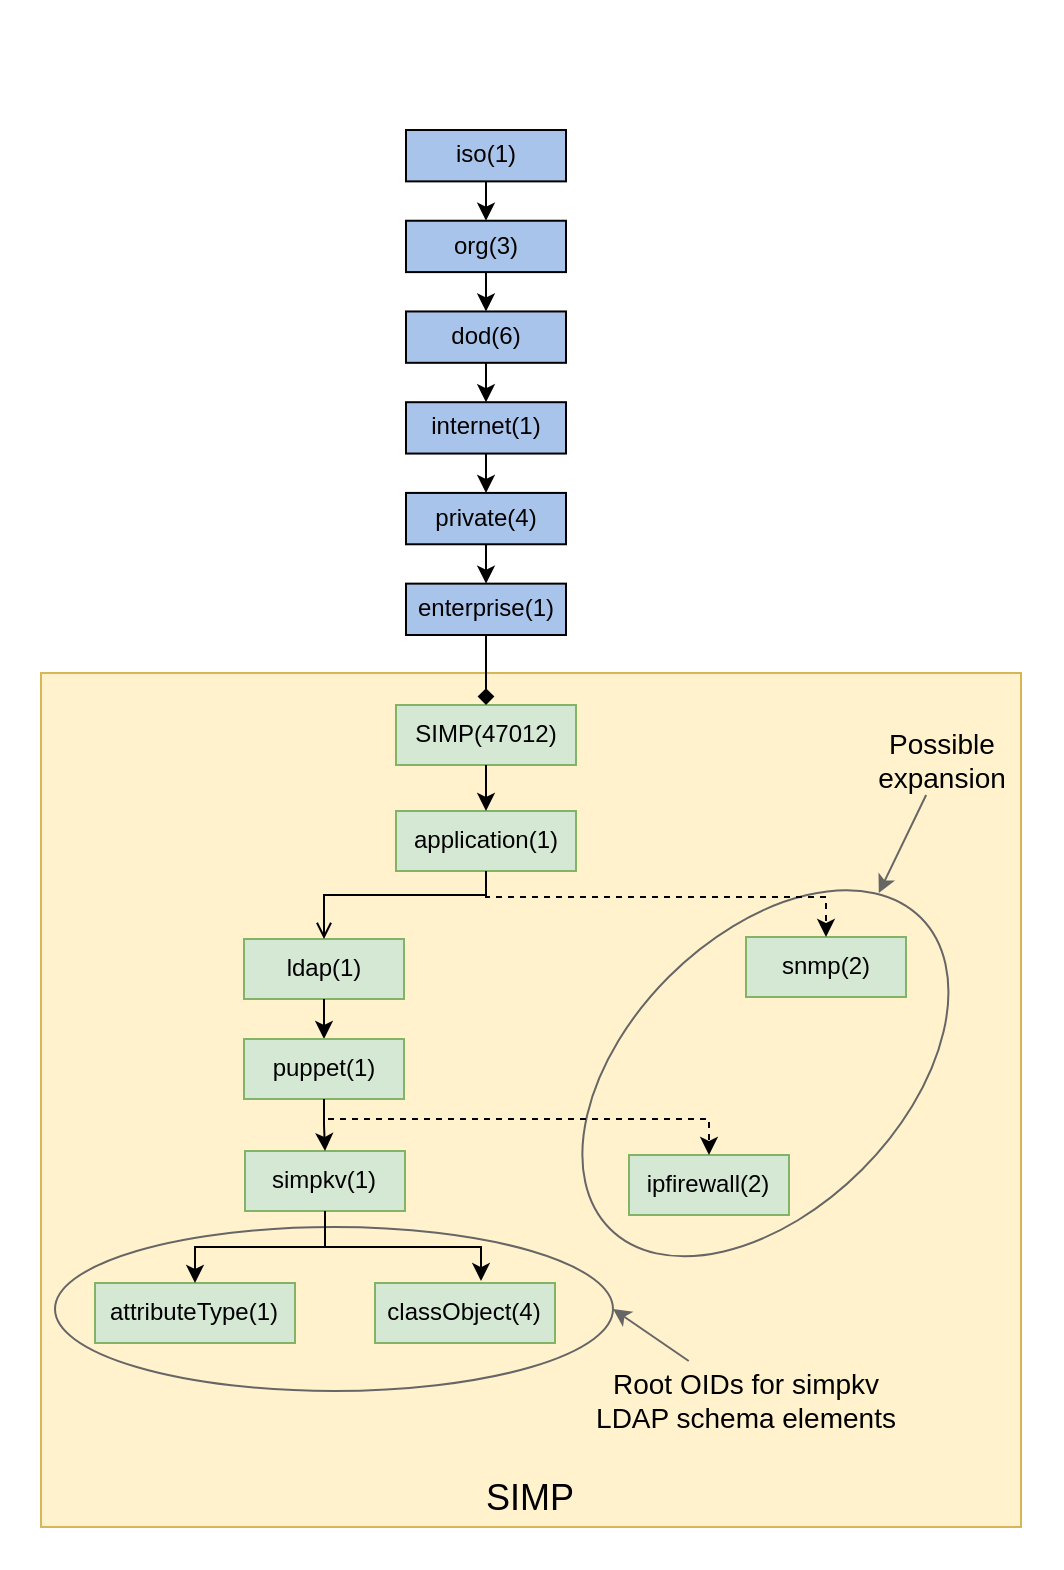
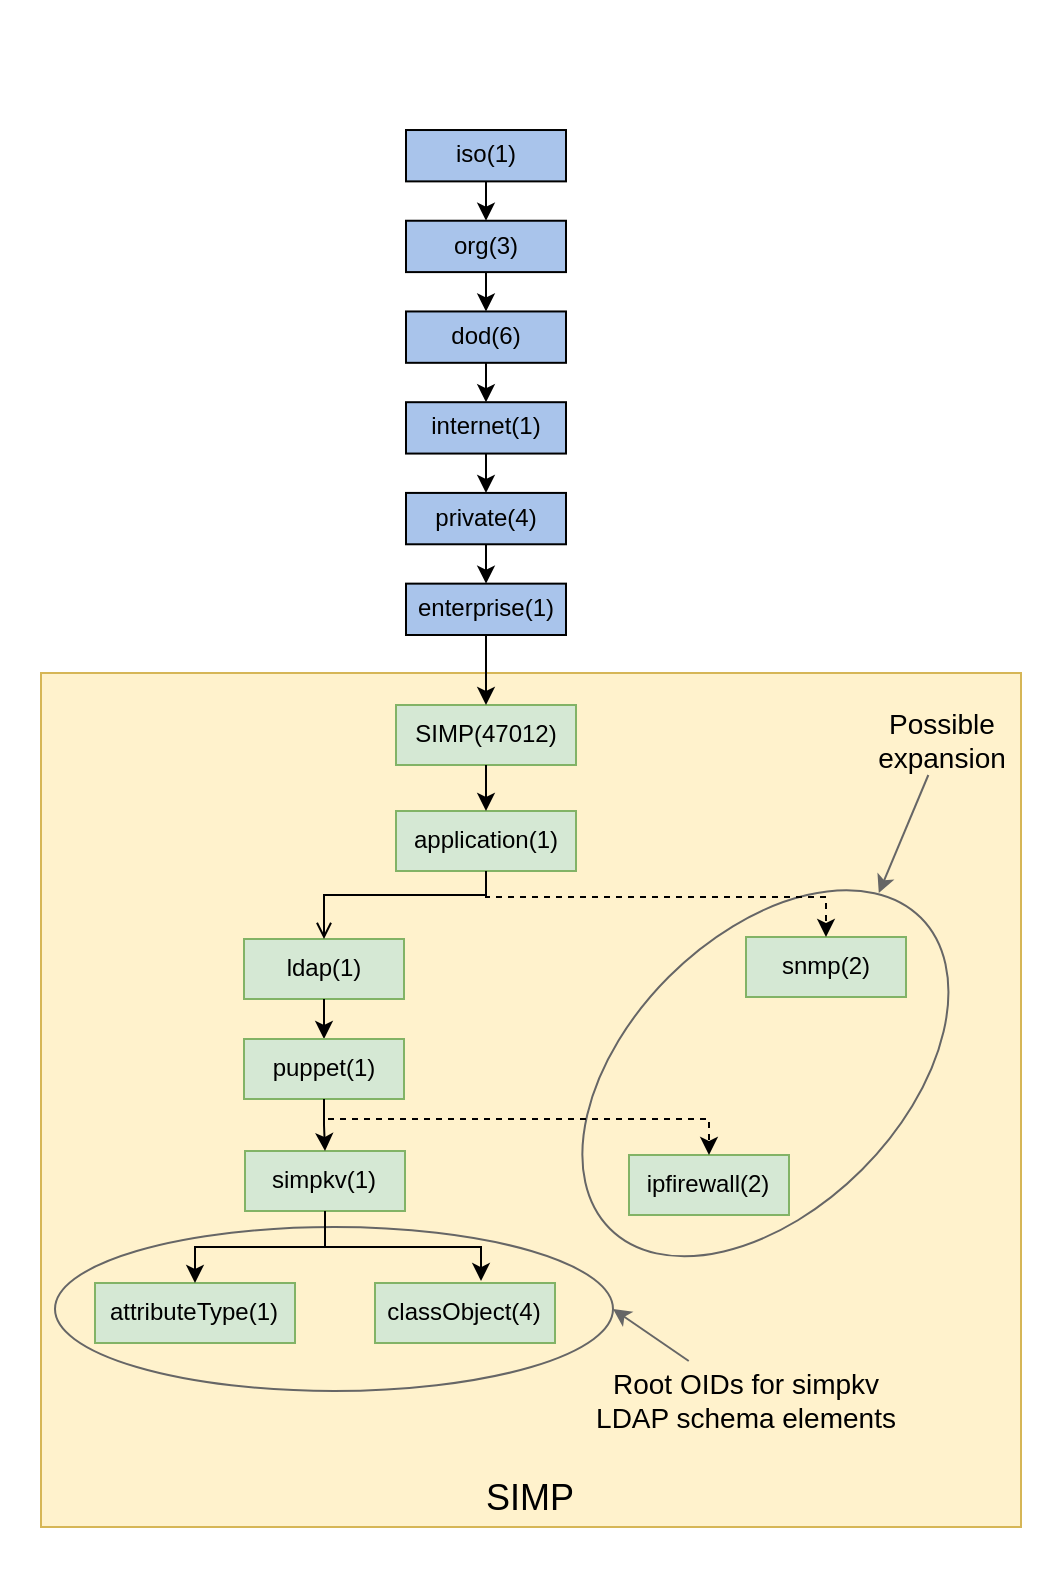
edge "enterprise(1)" -> "SIMP(47012)": arrowhead diamond -> classic
node "Possible expansion": moved (943, 760) -> (943, 740)
